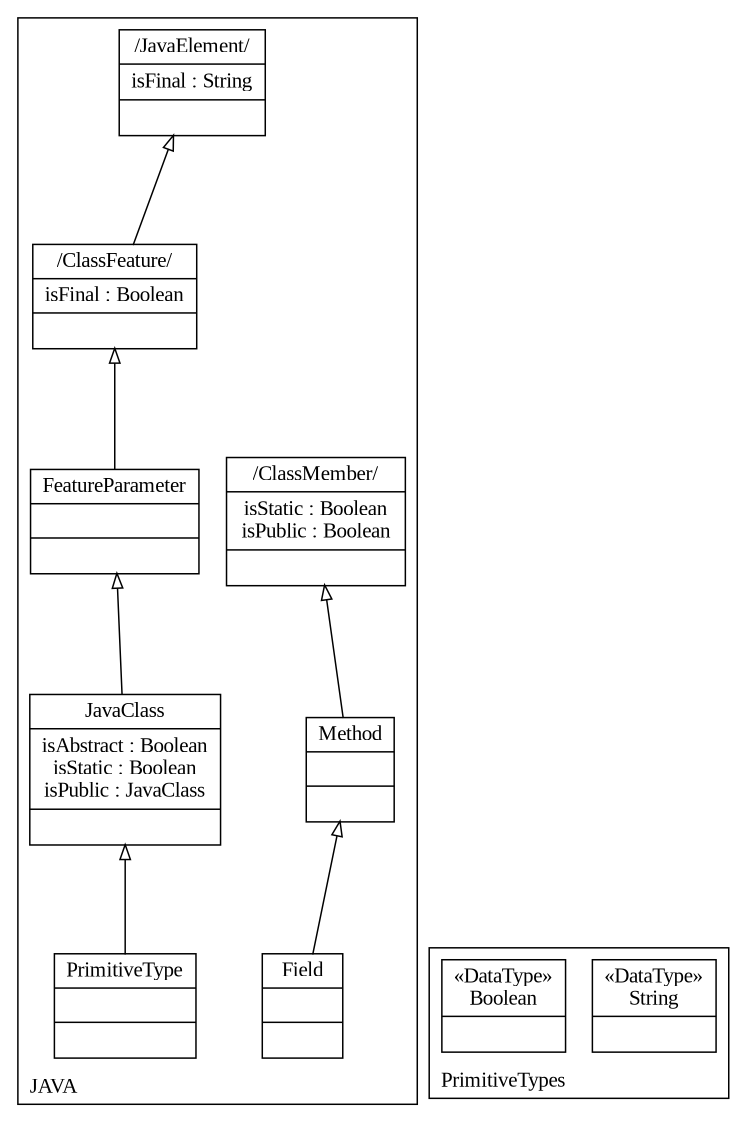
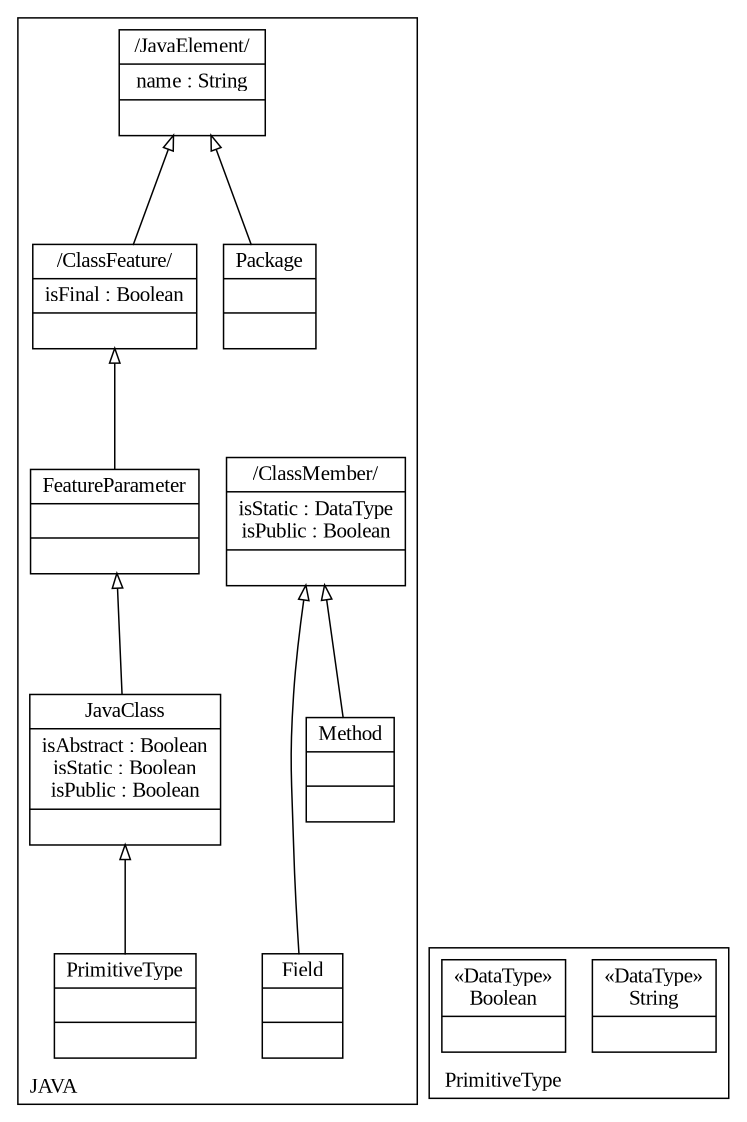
node "/JavaElement/": text "isFinal : String" -> "name : String"
node "Package": added
node "/ClassMember/": text "isStatic : Boolean" -> "isStatic : DataType"
node "JavaClass": text "isPublic : JavaClass" -> "isPublic : Boolean"
edge "Field" -> "Method": now "Field" -> "/ClassMember/"
cluster "PrimitiveTypes": label "PrimitiveTypes" -> "PrimitiveType"
